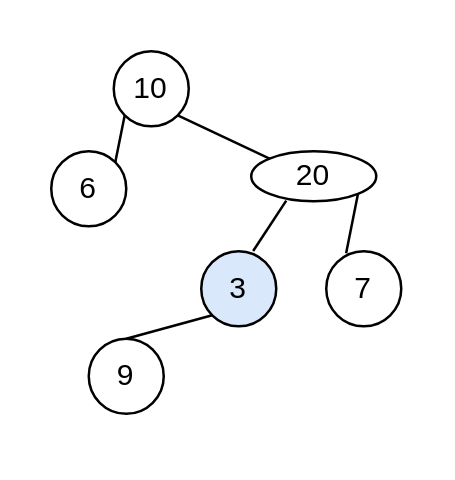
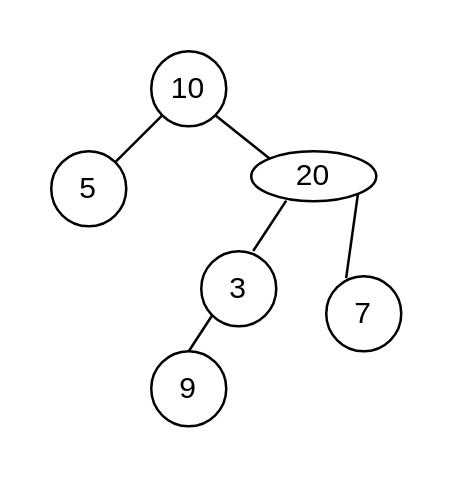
node "10": moved (151, 89) -> (189, 89)
node "6": label "6" -> "5"
node "3": fillcolor #dae8fc -> #ffffff
node "7": moved (364, 289) -> (364, 314)
node "9": moved (126, 376) -> (189, 389)
